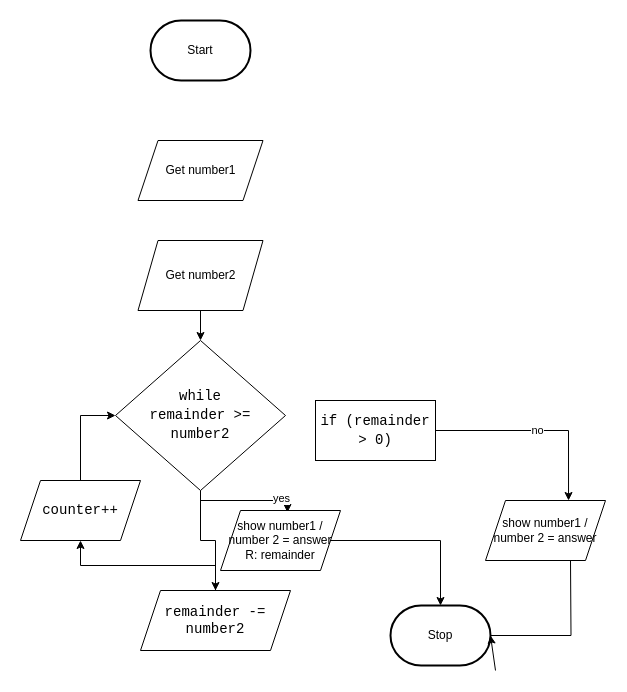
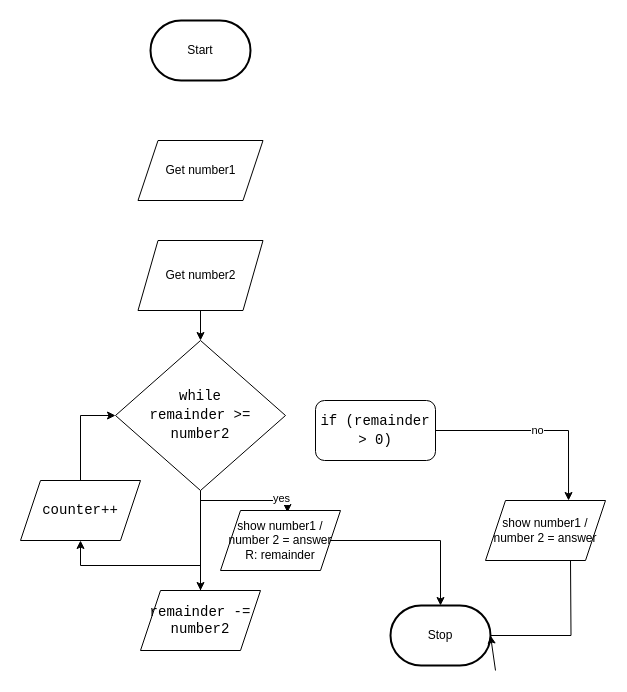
node "if (remainder > 0)": shape rectangle -> rounded rectangle
node "remainder -= number2": size 150x60 -> 120x60
